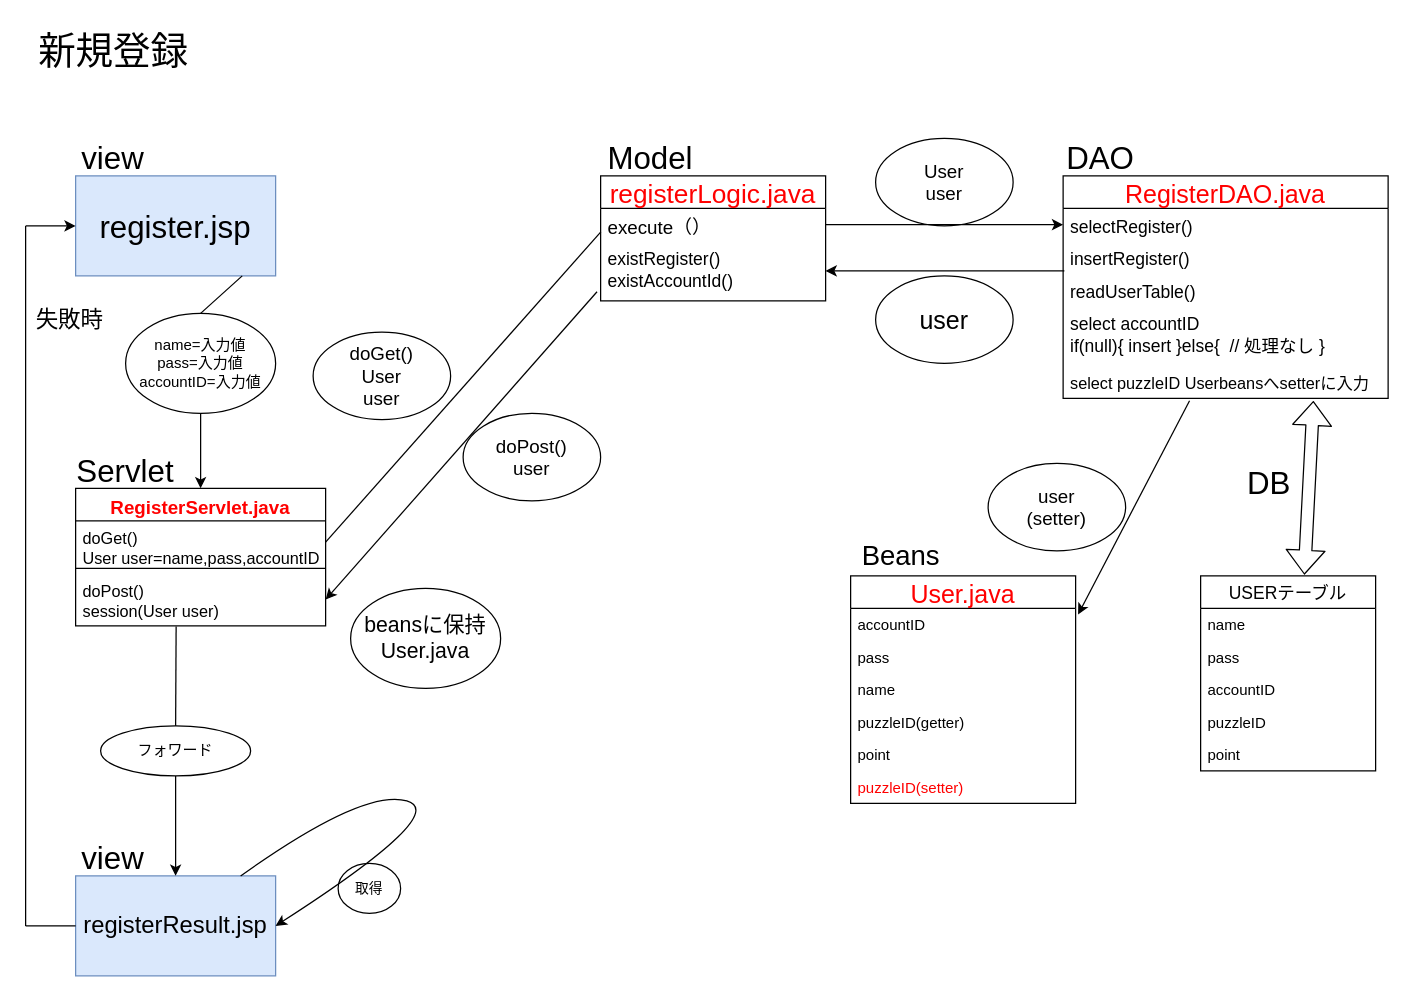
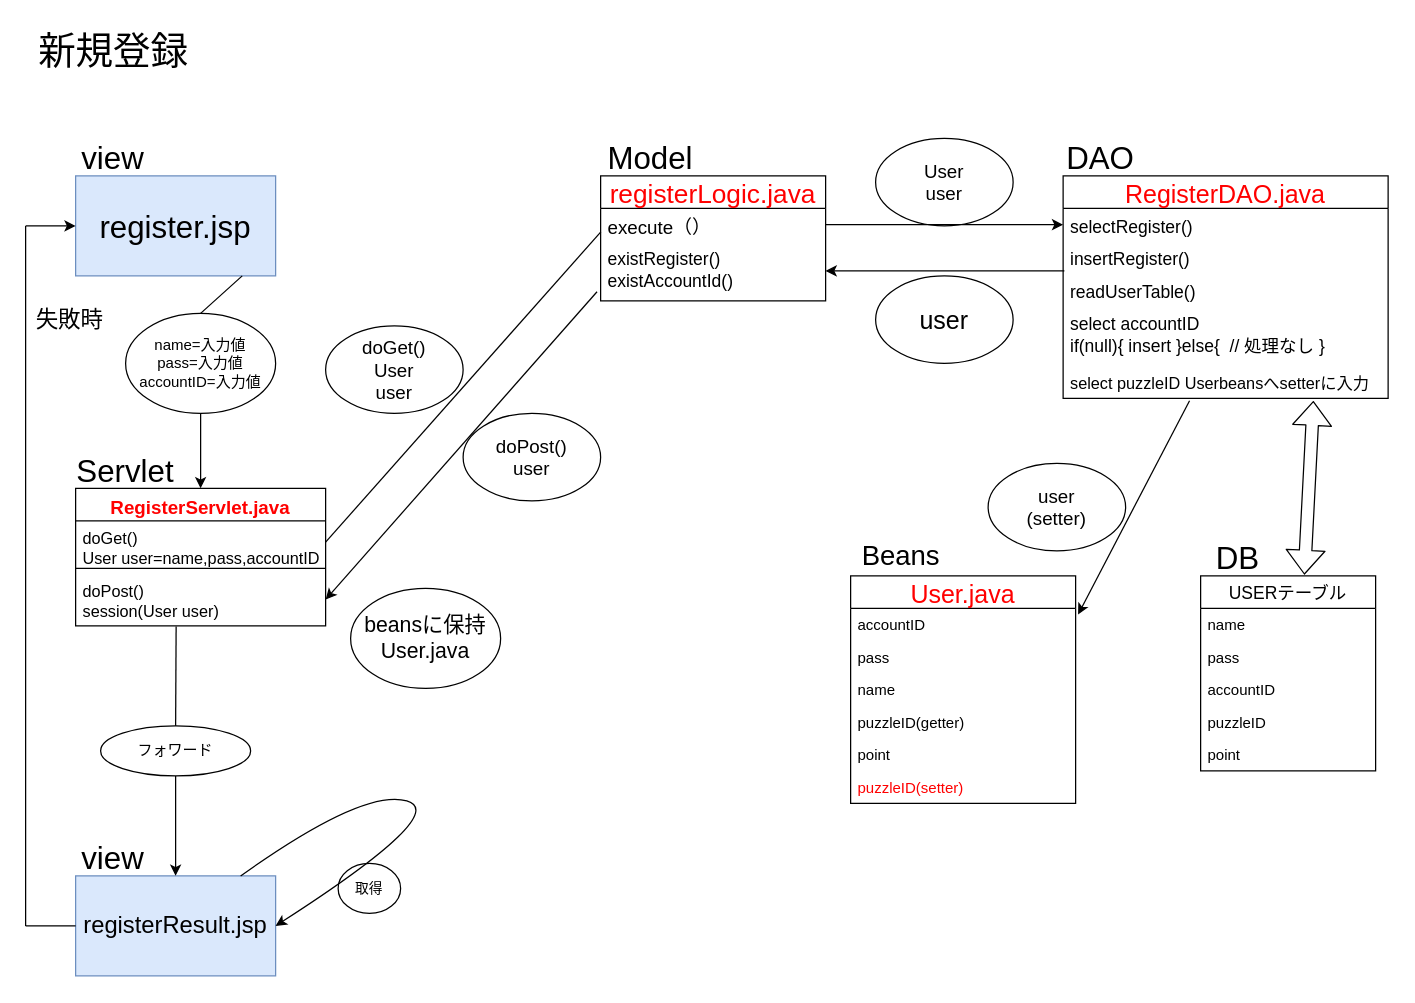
node "doGet() User user": moved (382, 376) -> (394, 369)
node "DB": moved (1269, 482) -> (1238, 557)
